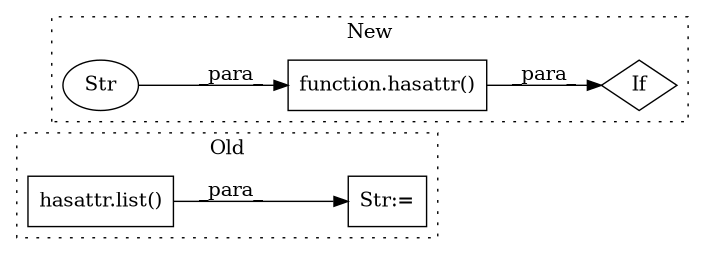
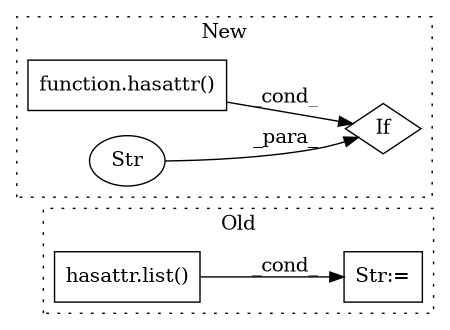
edge "function.hasattr()" -> "If": label "_para_" -> "_cond_"
edge "Str" -> "function.hasattr()": now "Str" -> "If"
edge "hasattr.list()" -> "Str:=": label "_para_" -> "_cond_"
